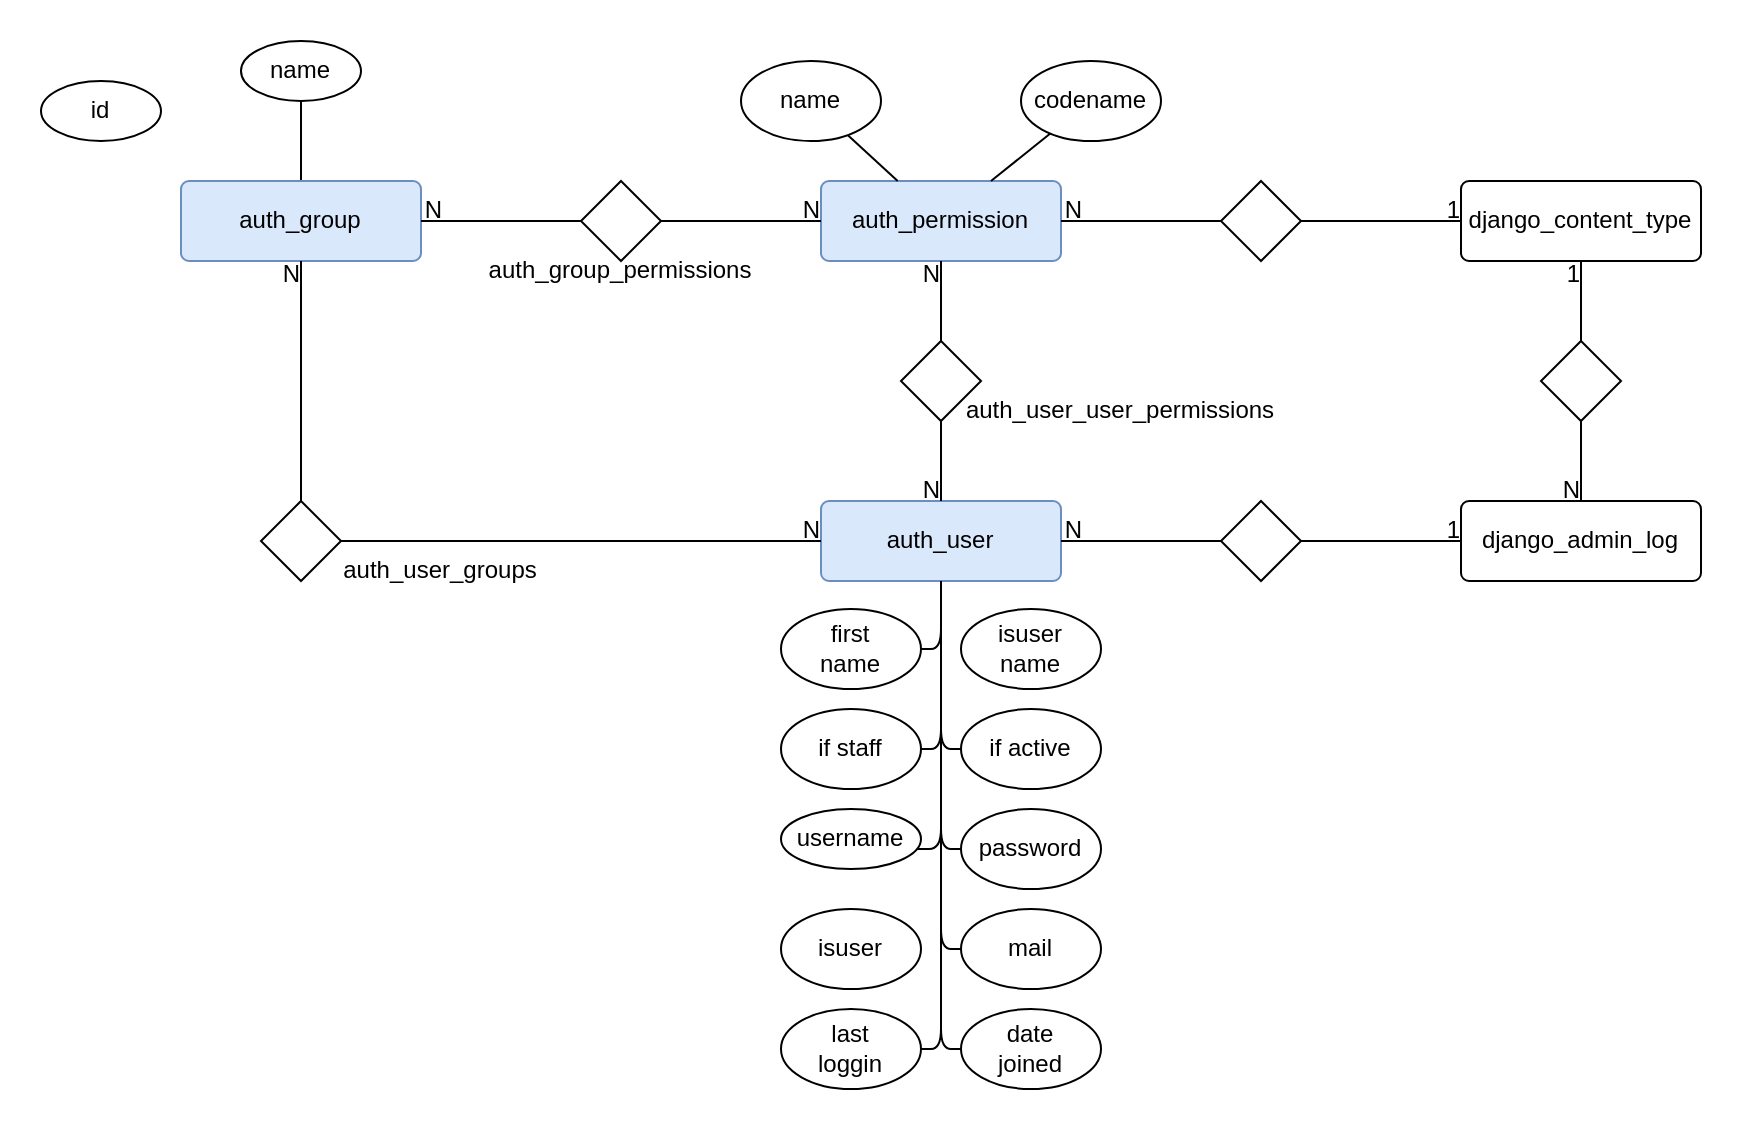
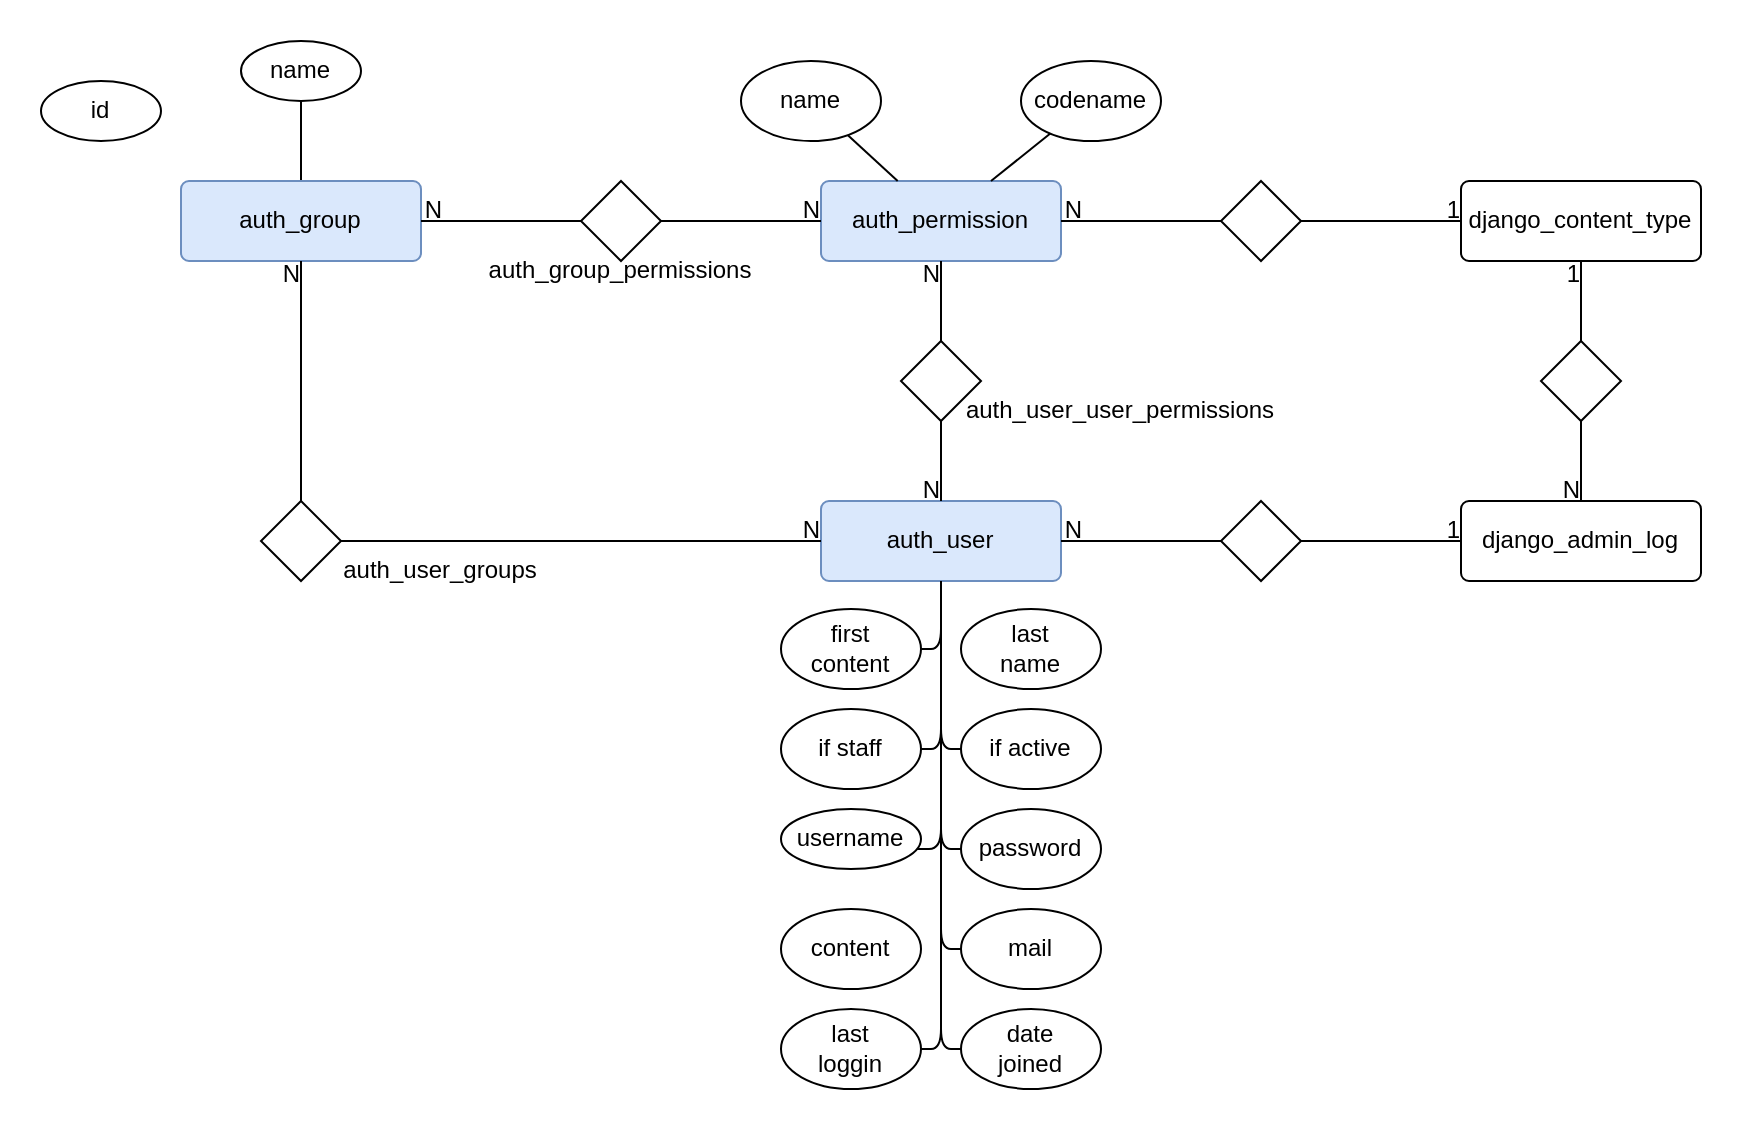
node "first name": label "first name" -> "first content"
node "isuser name": label "isuser name" -> "last name"
node "isuser": label "isuser" -> "content"
